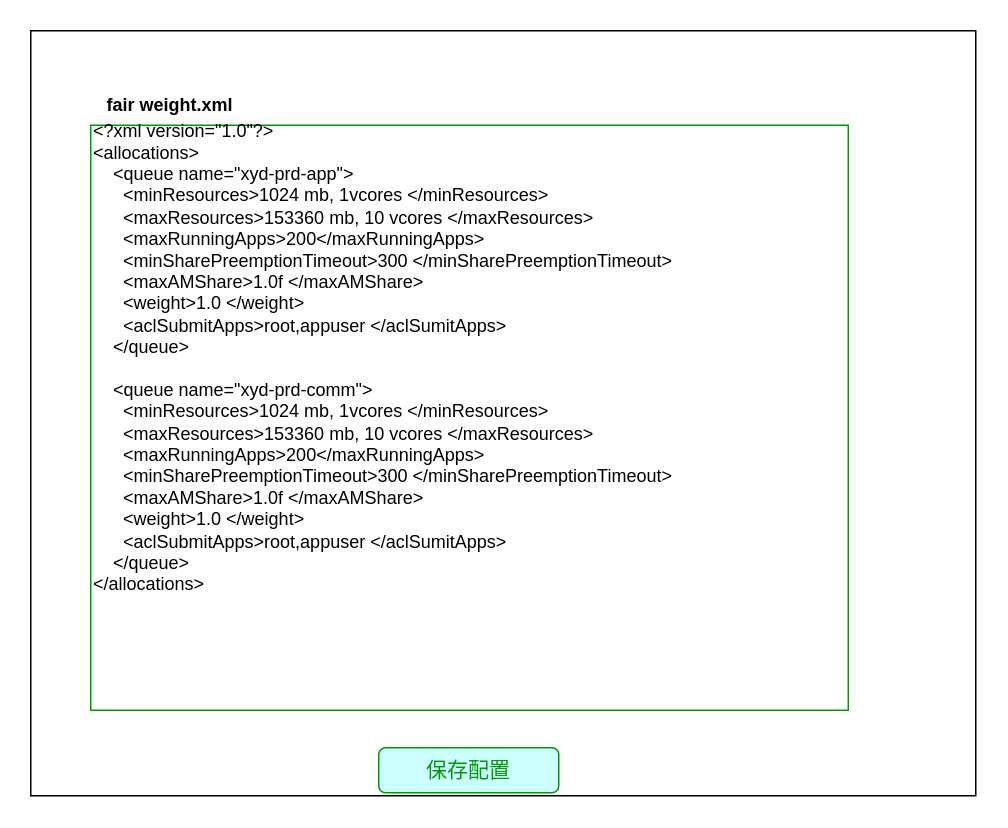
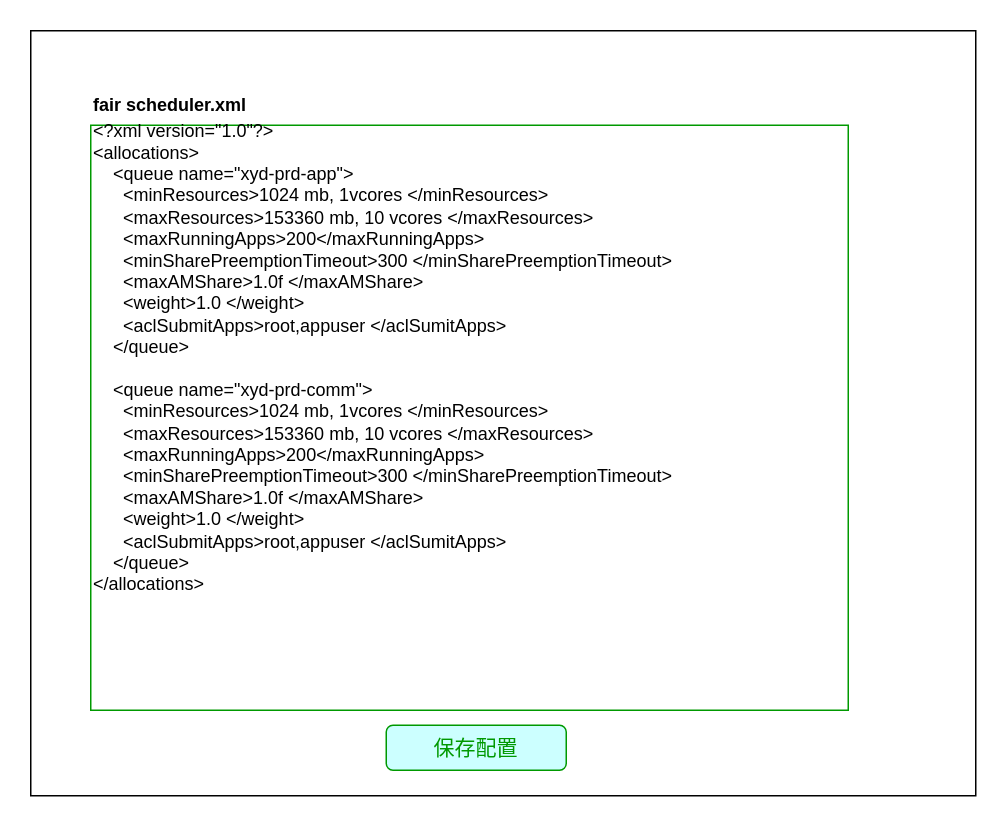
node "fair weight.xml": label "fair weight.xml" -> "fair scheduler.xml"
node "保存配置": moved (469, 770) -> (476, 748)
